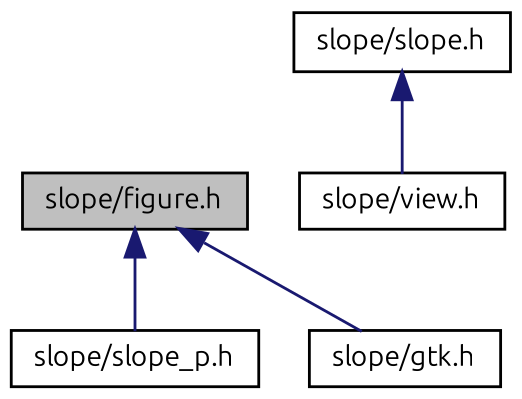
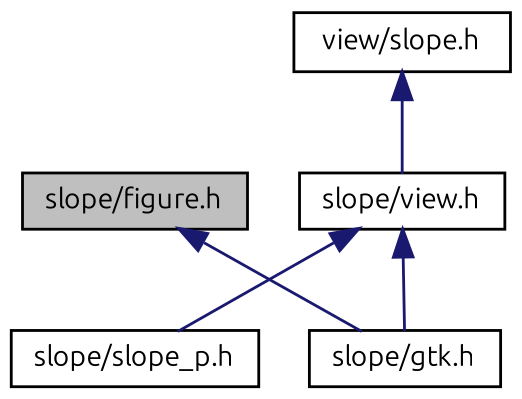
node "slope/slope.h": label "slope/slope.h" -> "view/slope.h"
edge "slope/slope_p.h" -> "slope/figure.h": now "slope/slope_p.h" -> "slope/view.h"
edge "slope/gtk.h" -> "slope/view.h": added
